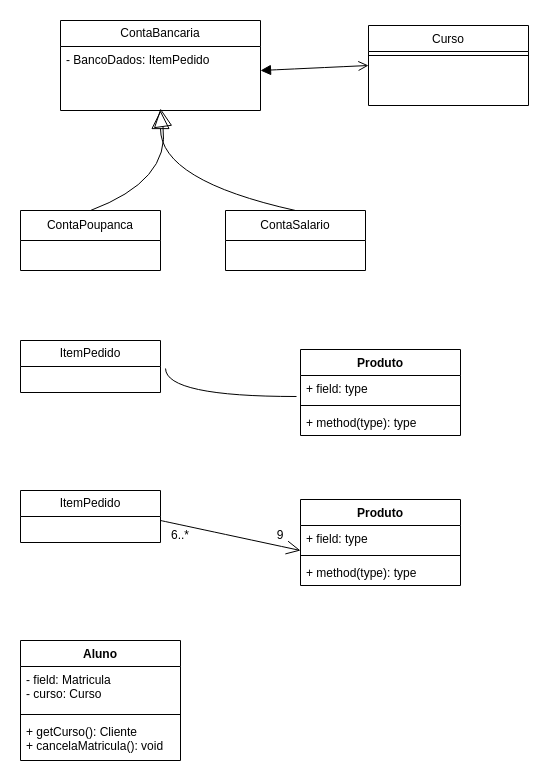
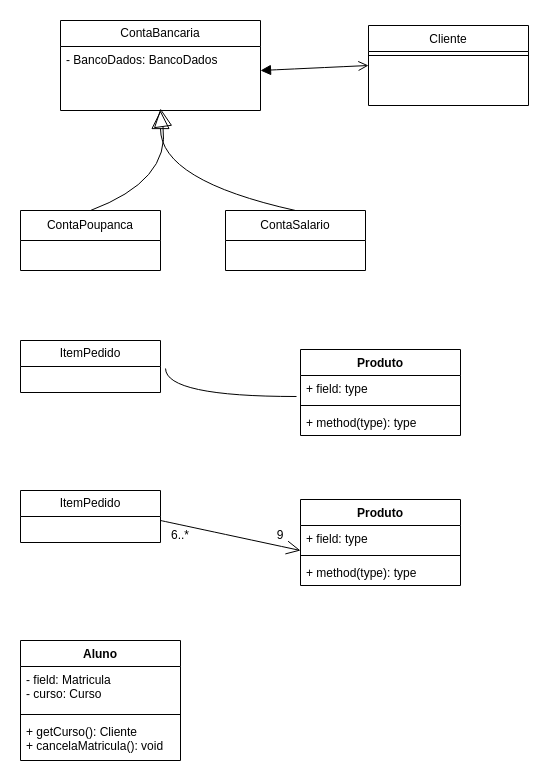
node "Curso": label "Curso" -> "Cliente"
node "- BancoDados: ItemPedido": label "- BancoDados: ItemPedido" -> "- BancoDados: BancoDados"
